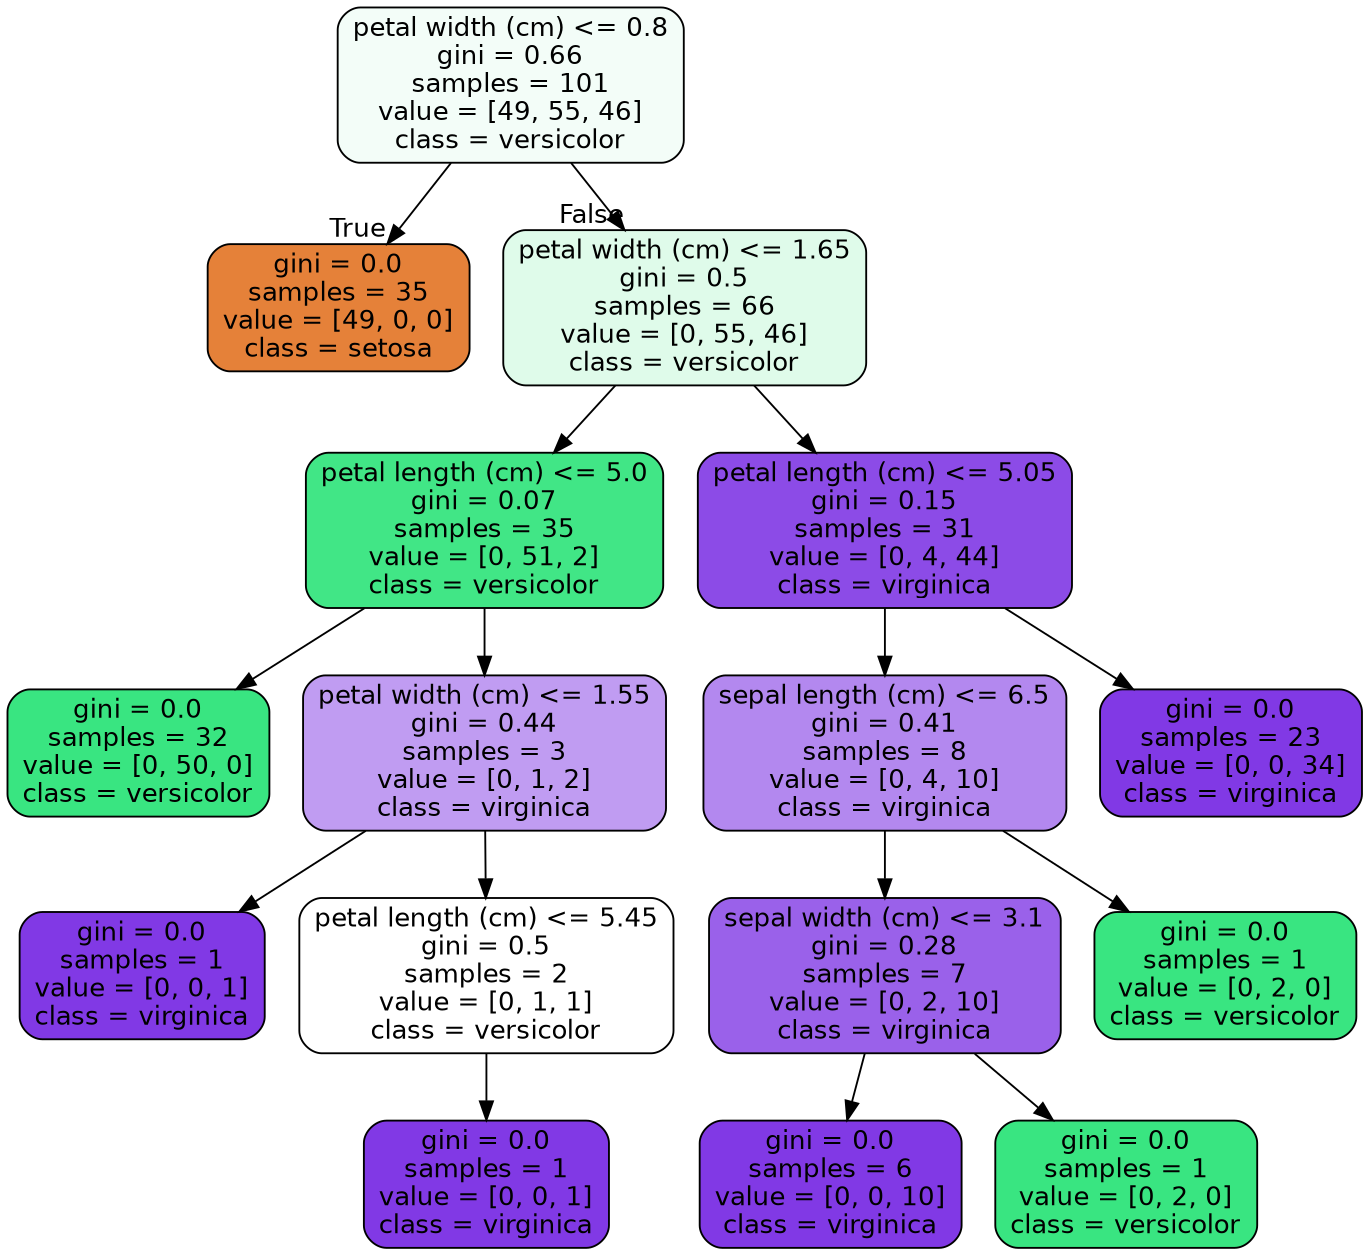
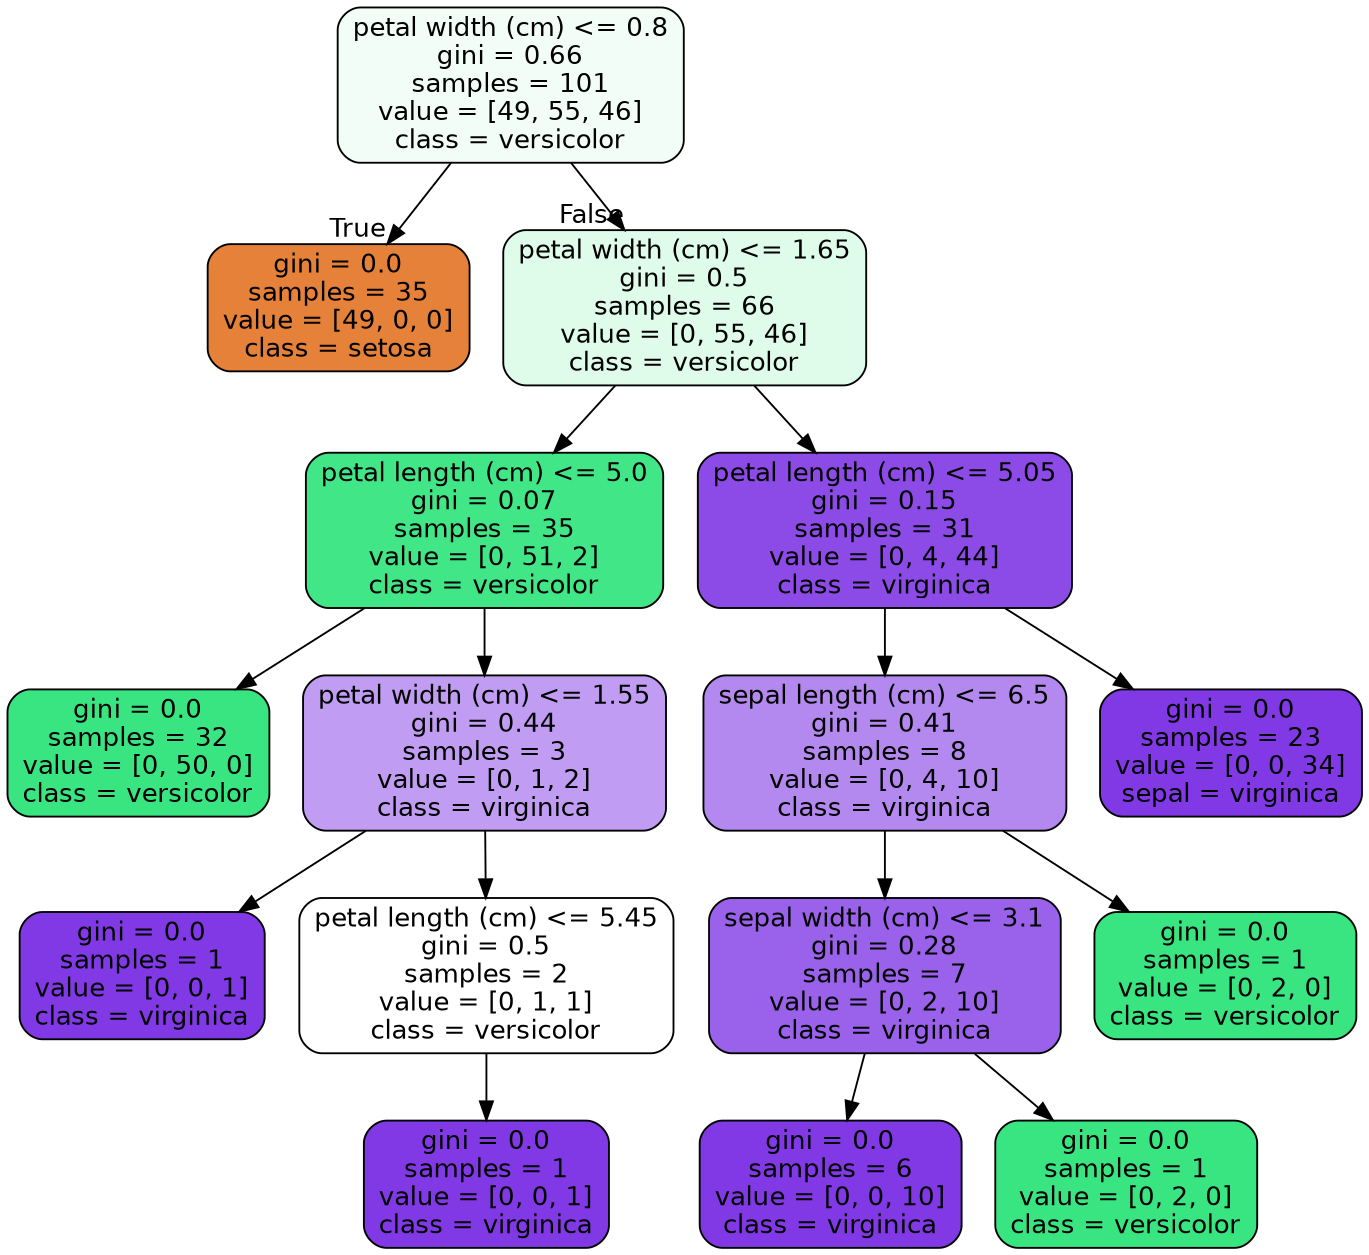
node "gini = 0.0 samples = 23 value = [0, 0, 34] class = virginica": label "gini = 0.0 samples = 23 value = [0, 0, 34] class = virginica" -> "gini = 0.0 samples = 23 value = [0, 0, 34] sepal = virginica"
